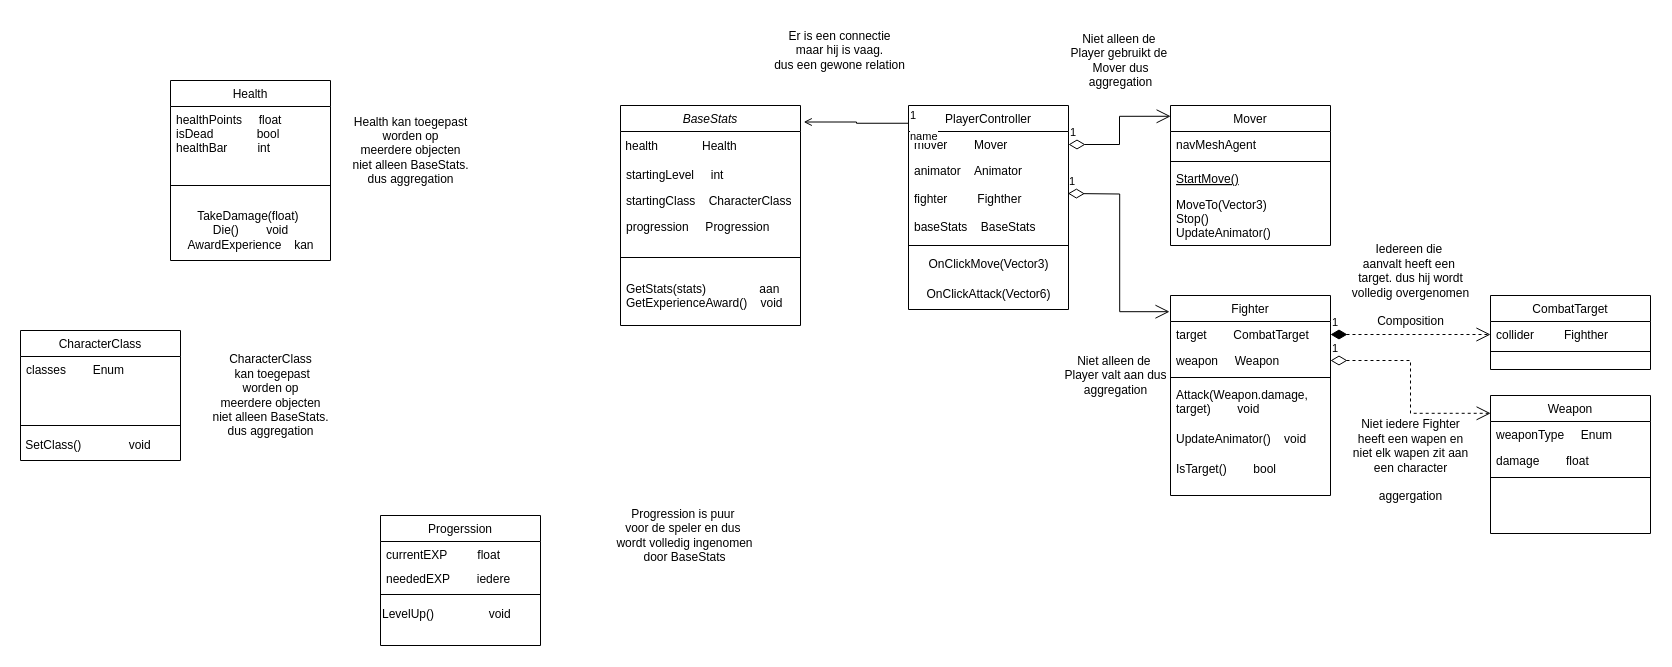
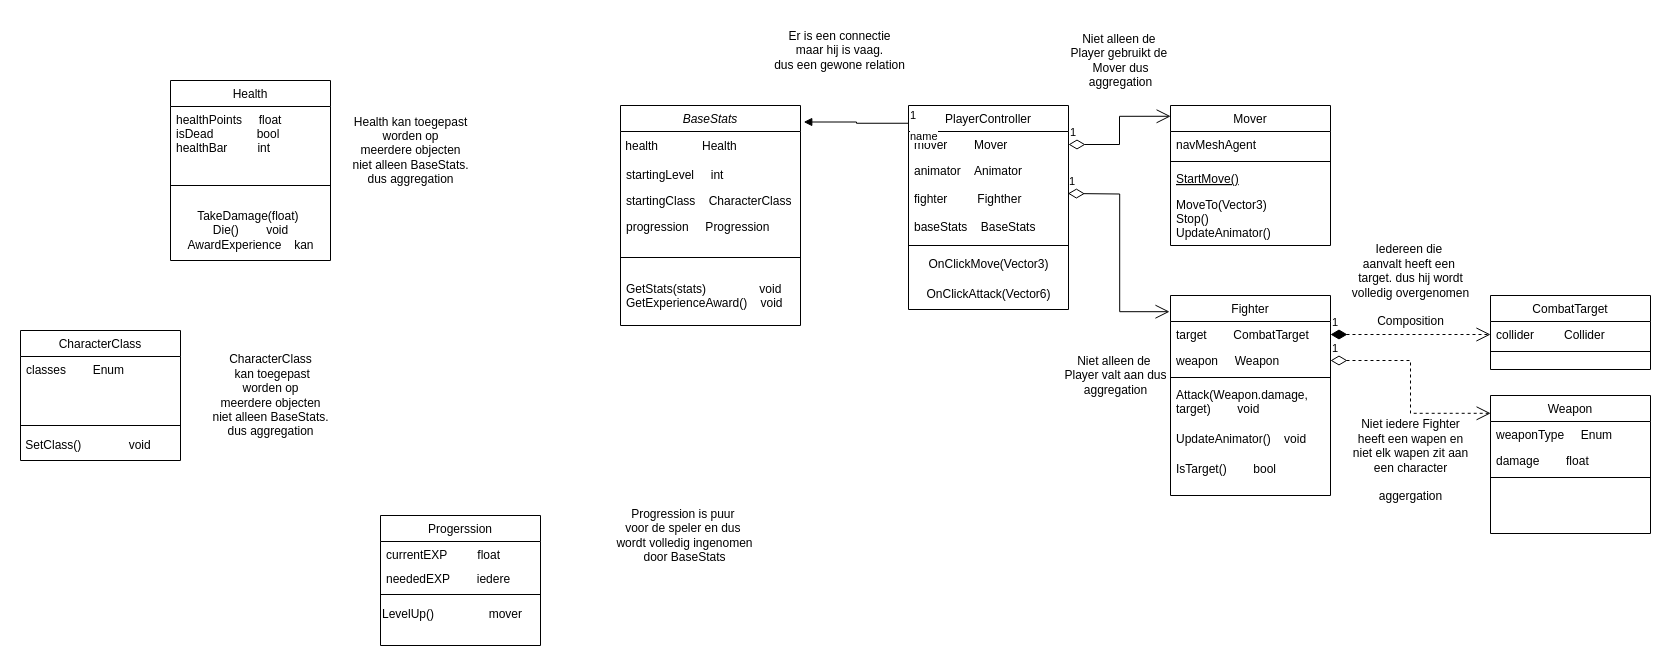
edge "PlayerController" -> "BaseStats": arrowhead open -> block
node "GetStats(stats) aan GetExperienceAward() void": label "GetStats(stats) aan GetExperienceAward() void" -> "GetStats(stats) void GetExperienceAward() void"
node "collider Fighther": label "collider Fighther" -> "collider Collider"
node "LevelUp() void": label "LevelUp() void" -> "LevelUp() mover"
